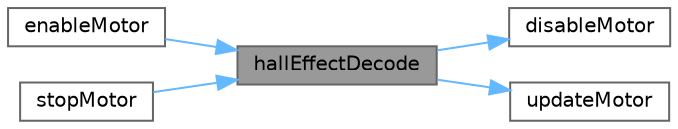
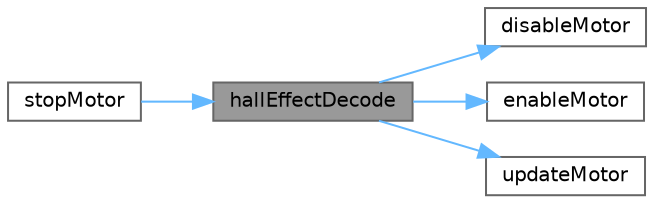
edge "enableMotor" -> "hallEffectDecode": reversed
